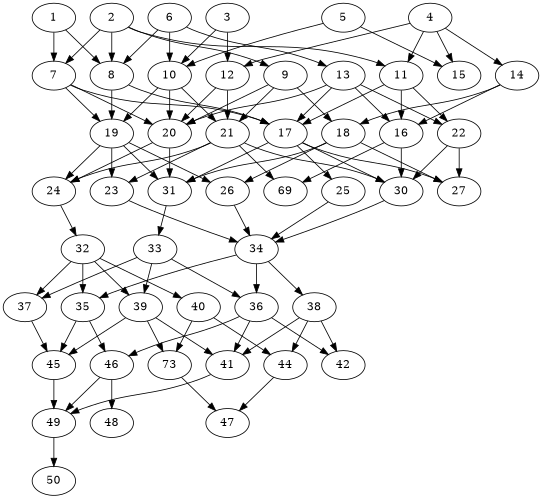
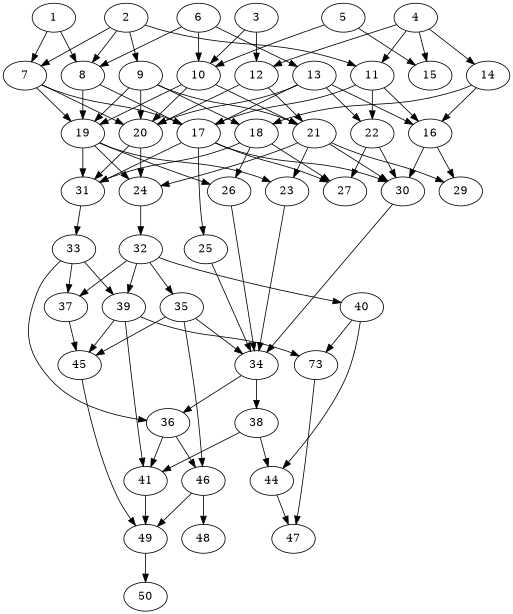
edge "9" -> "19": added
node "69": label "69" -> "29"
edge "34" -> "35": reversed
node "42": removed
